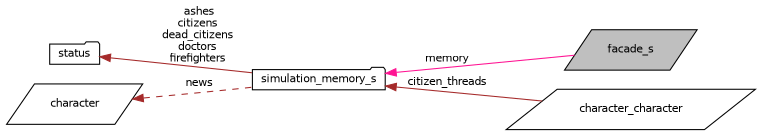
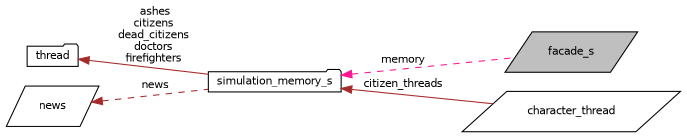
node "status": label "status" -> "thread"
edge "facade_s" -> "simulation_memory_s": style solid -> dashed
node "character": label "character" -> "news"
node "character_character": label "character_character" -> "character_thread"
